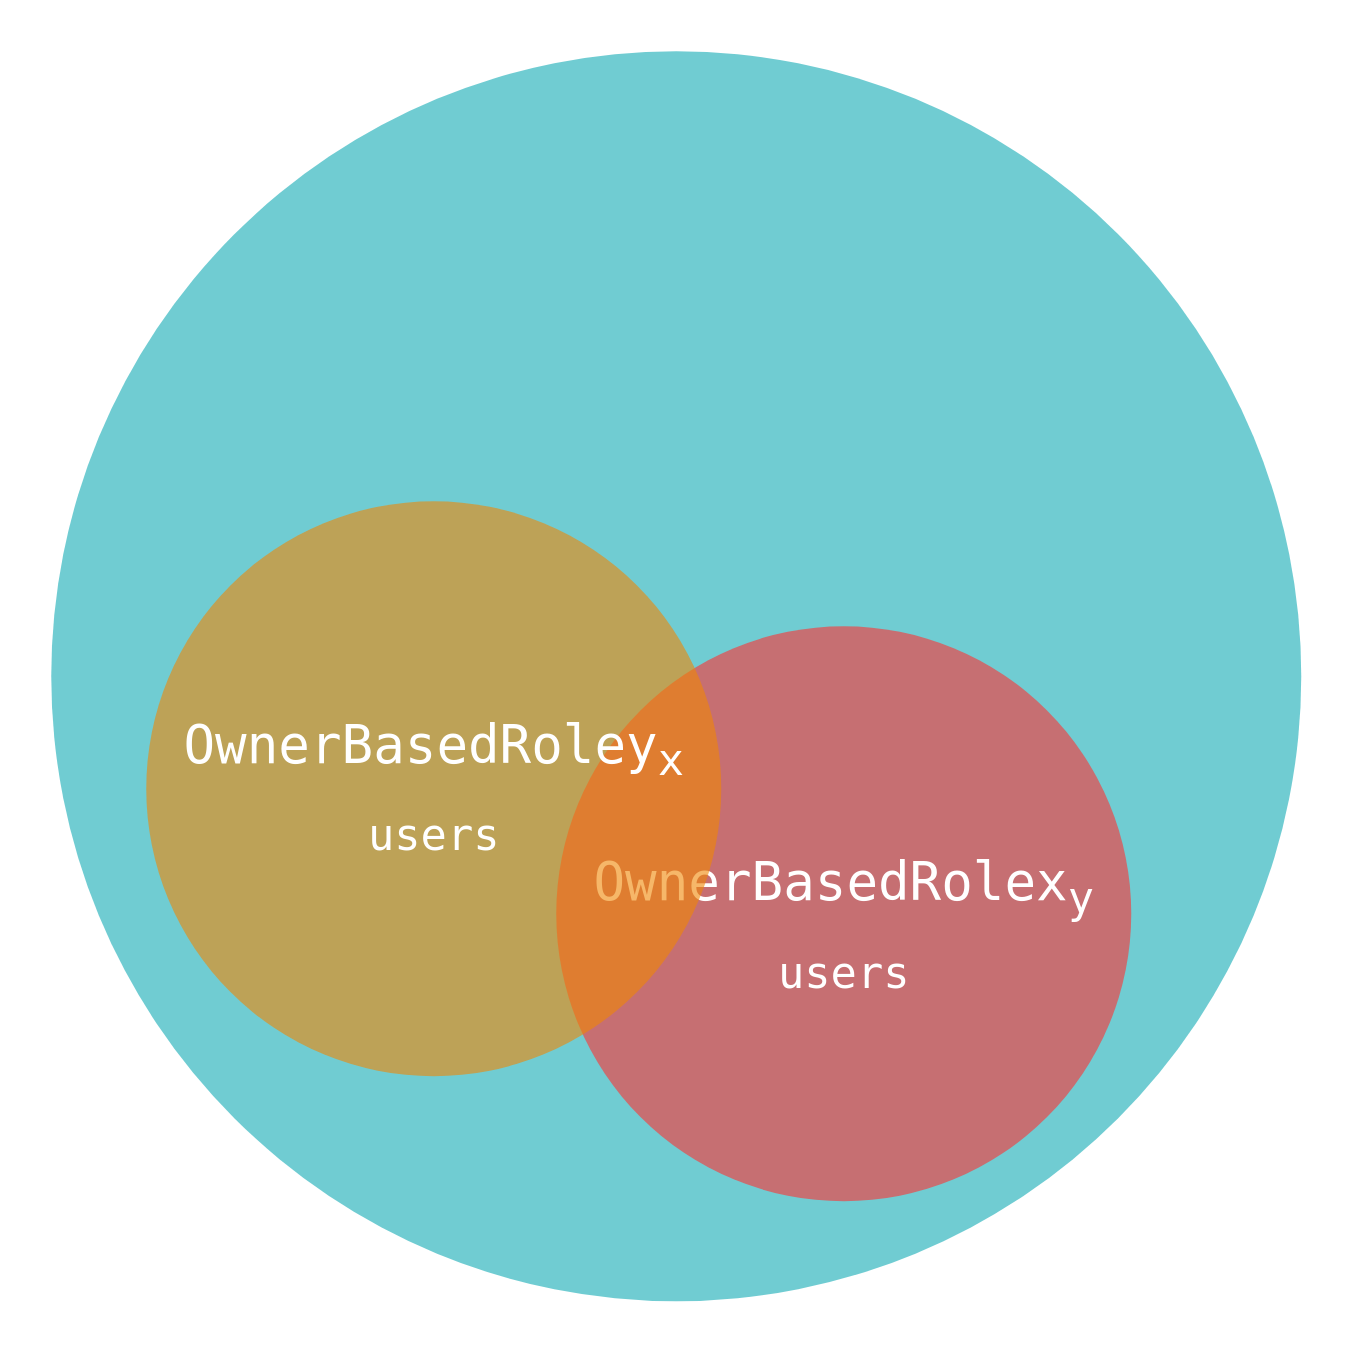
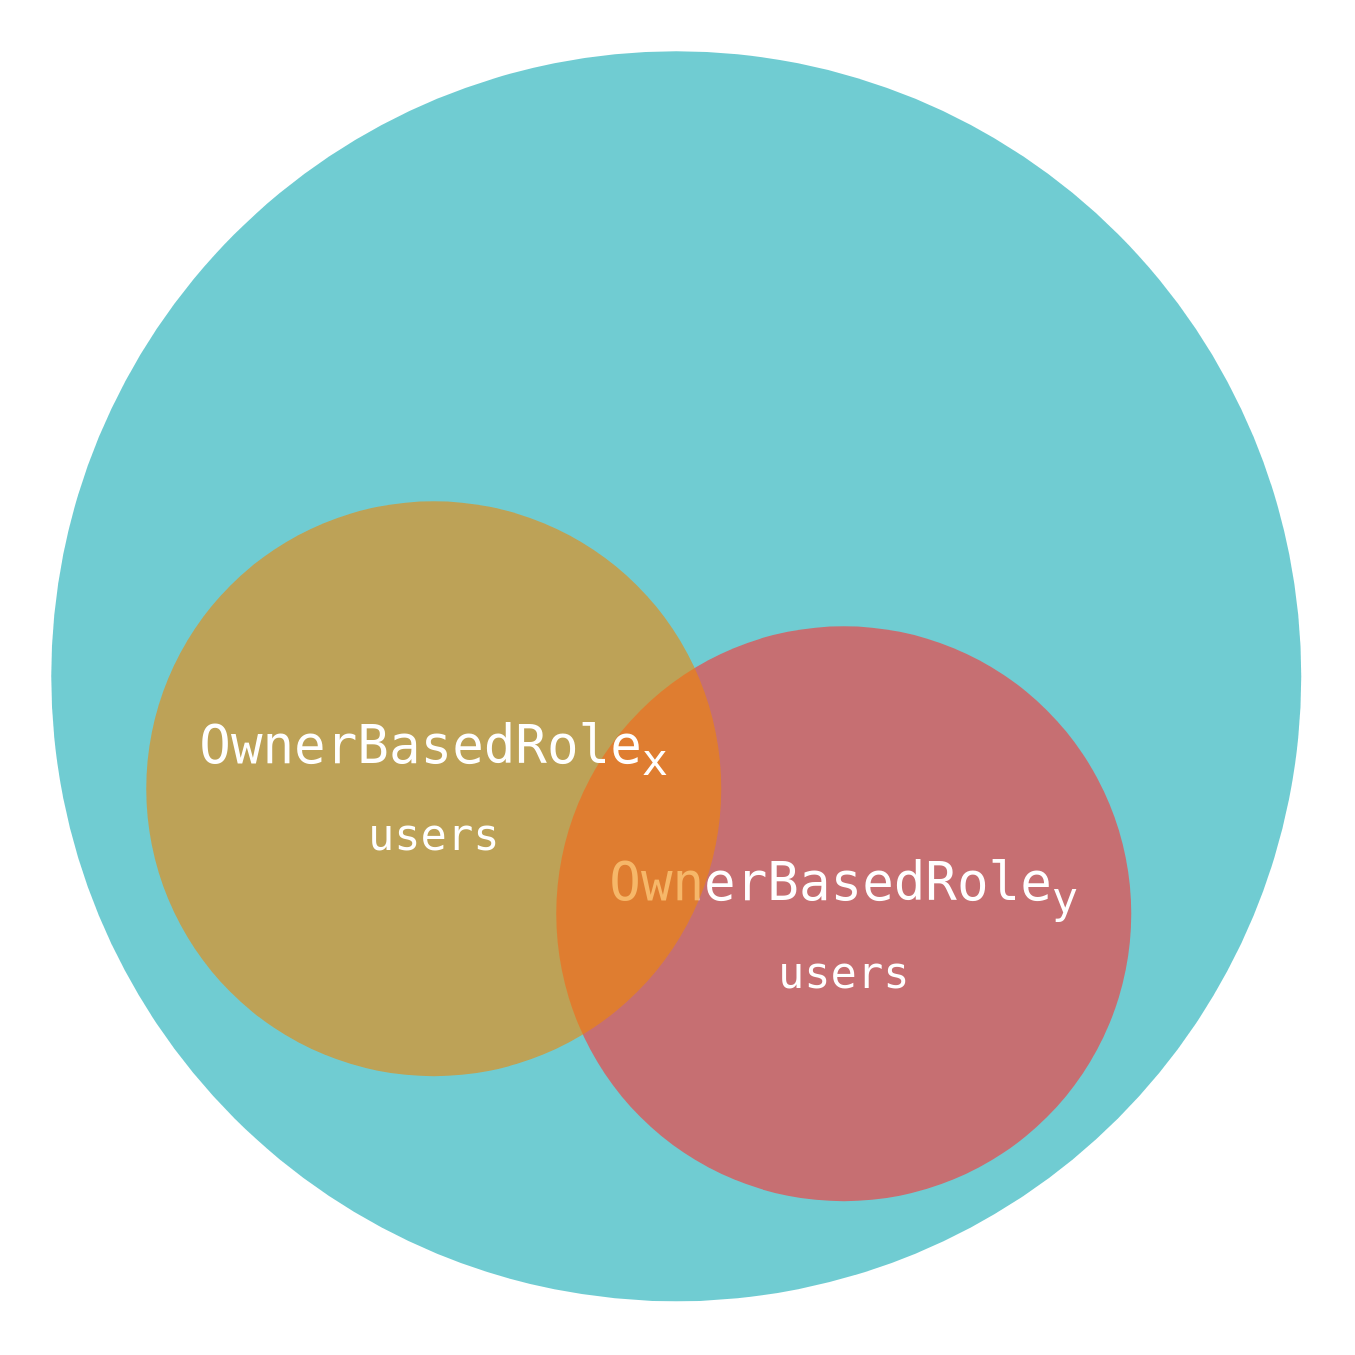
node "OwnerBasedRoleyx users": label "OwnerBasedRoleyx users" -> "OwnerBasedRolex users"
node "OwnerBasedRolexy users": label "OwnerBasedRolexy users" -> "OwnerBasedRoley users"
